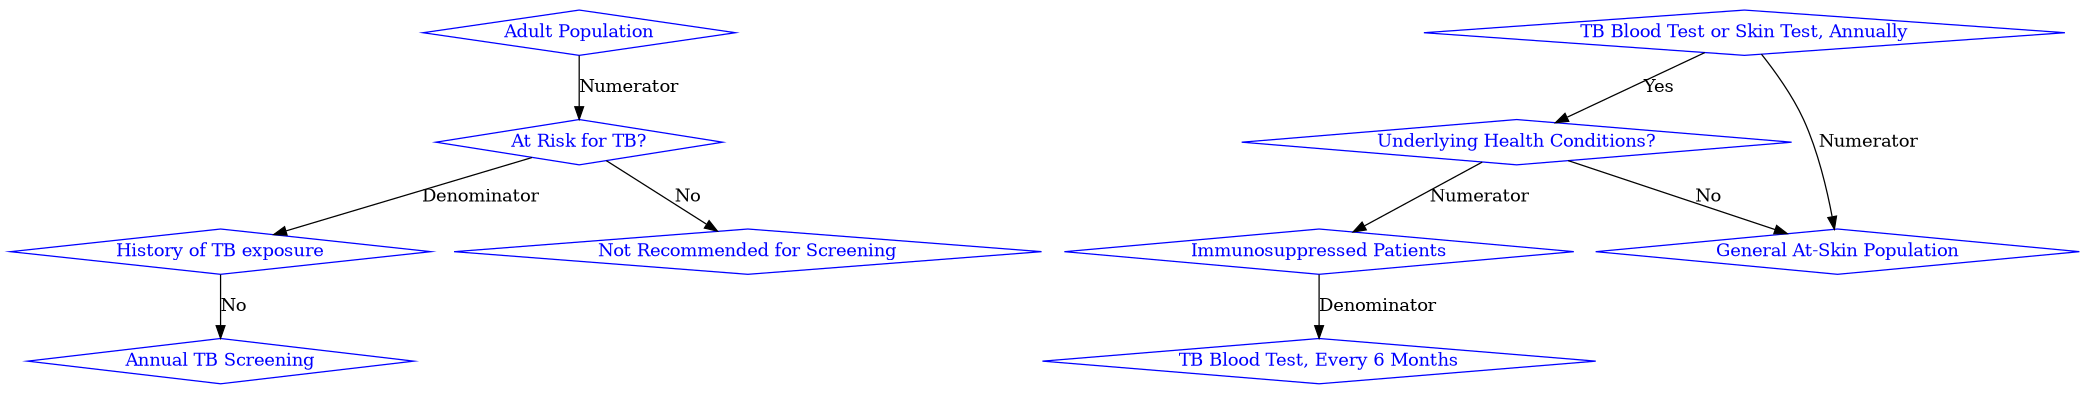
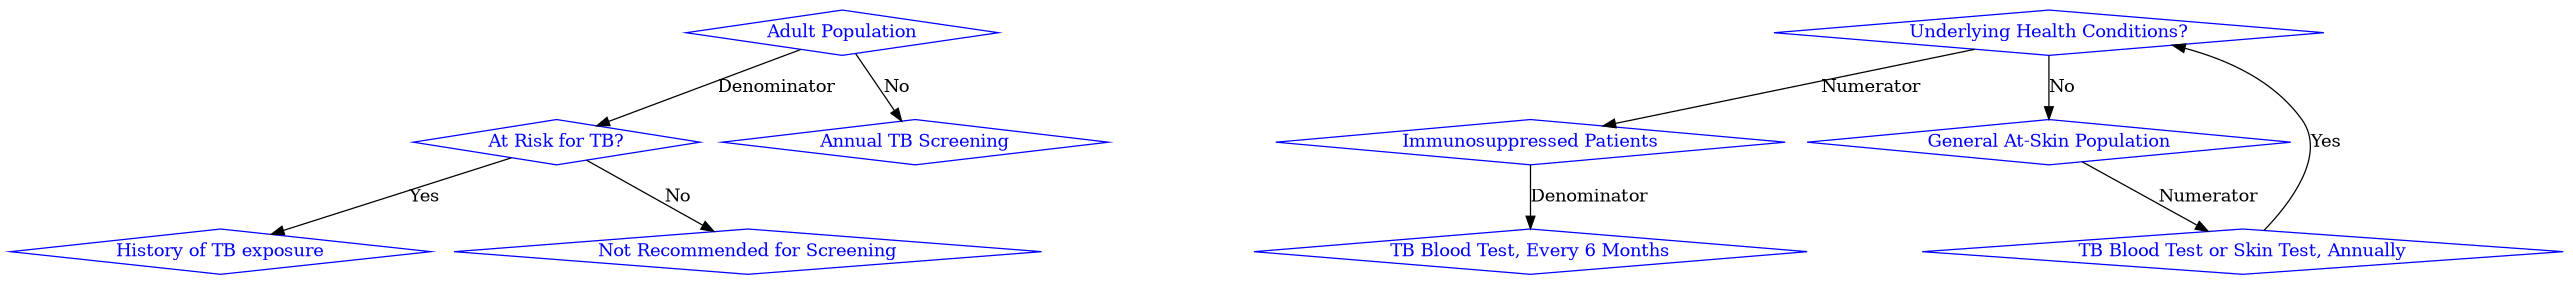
edge "Adult Population" -> "At Risk for TB?": label "Numerator" -> "Denominator"
edge "TB Blood Test or Skin Test, Annually" -> "General At-Skin Population": reversed
edge "At Risk for TB?" -> "History of TB exposure": label "Denominator" -> "Yes"
edge "History of TB exposure" -> "Annual TB Screening": now "Adult Population" -> "Annual TB Screening"
